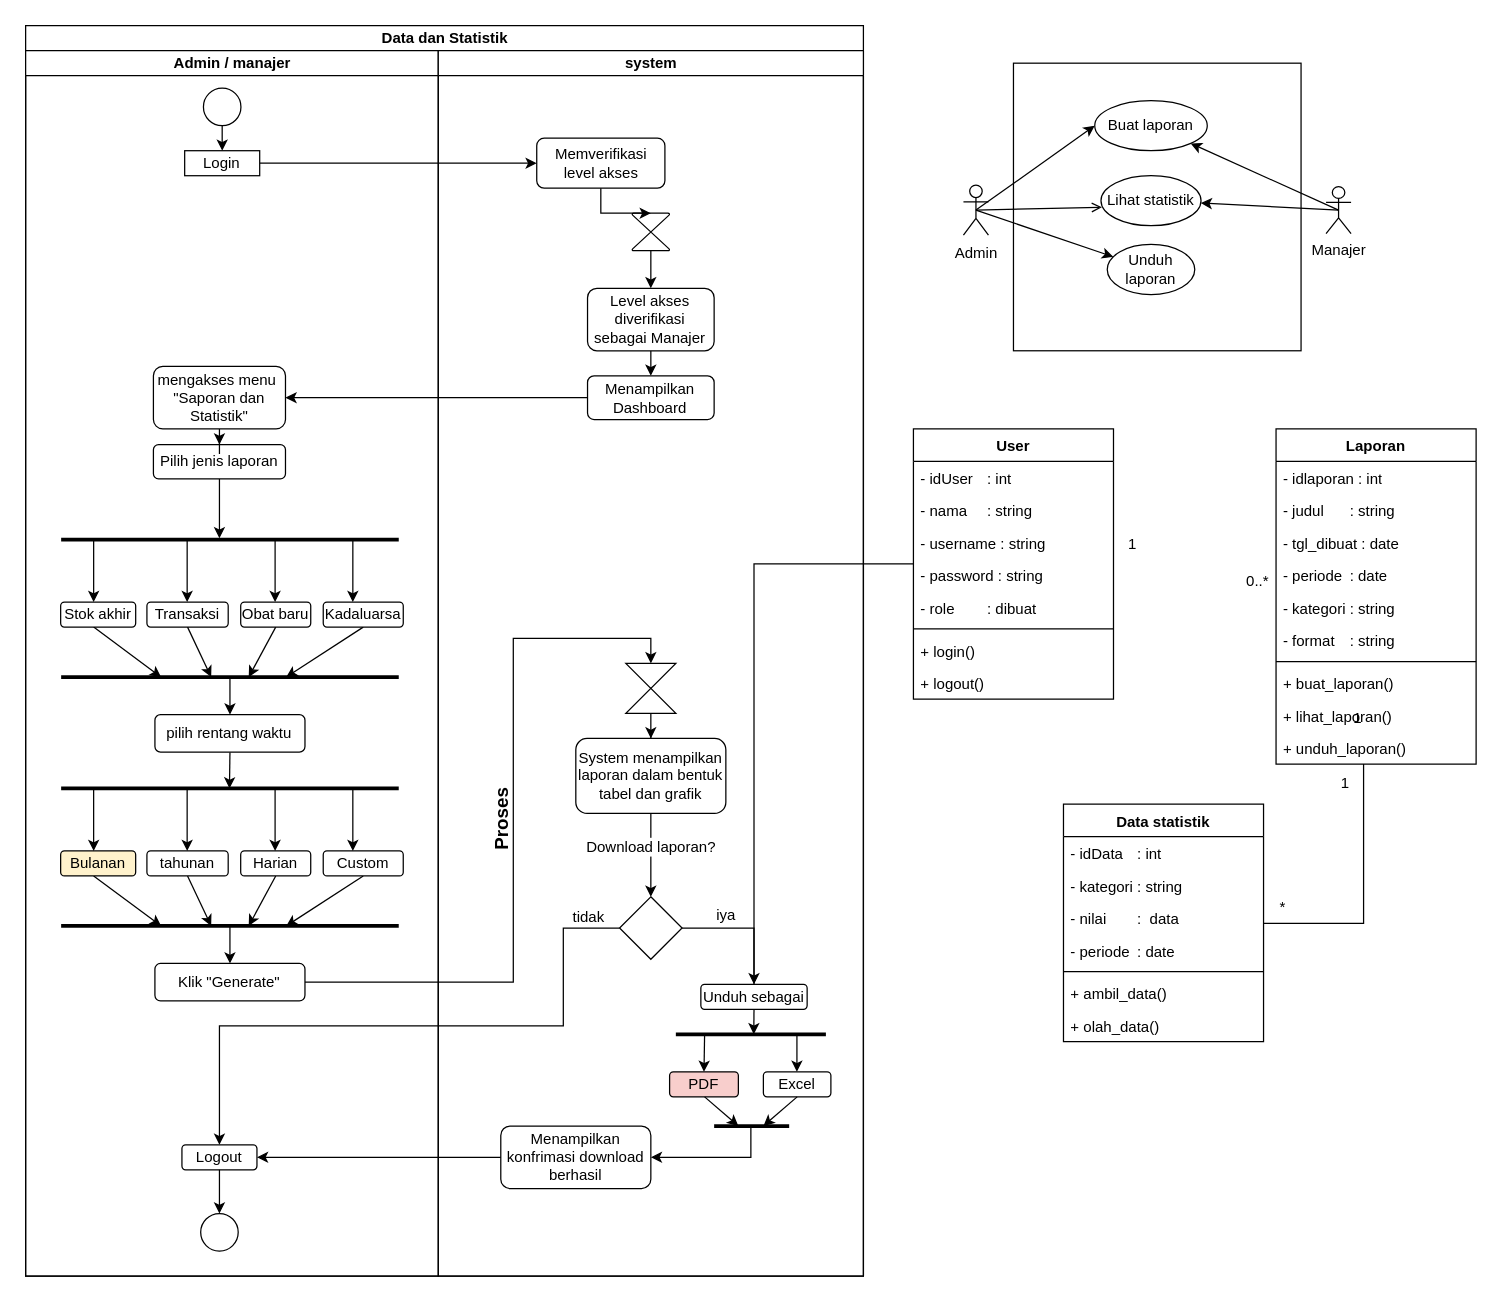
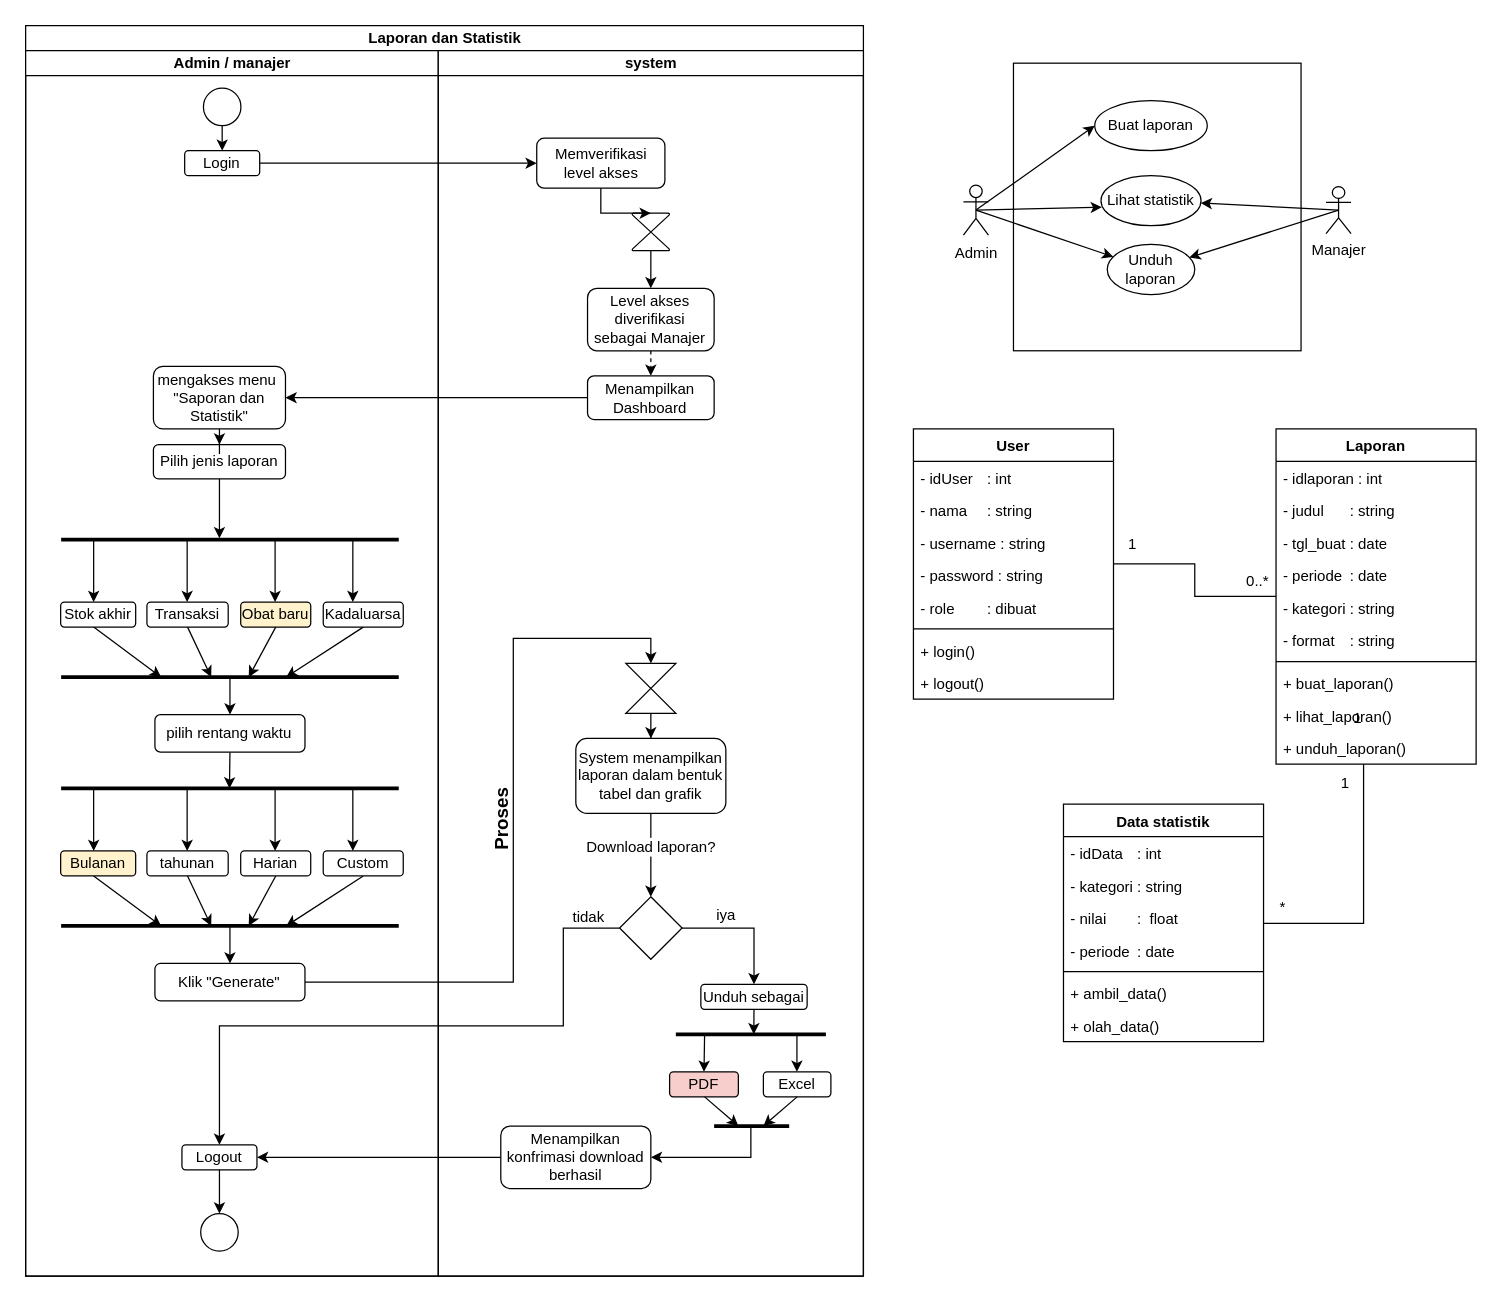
node "Data dan Statistik": label "Data dan Statistik" -> "Laporan dan Statistik"
node "Login": shape rectangle -> rounded rectangle
edge "Manajer" -> "Buat laporan": now "Manajer" -> "Unduh laporan"
edge "Admin" -> "Lihat statistik": arrowhead open -> classic
edge "Level akses diverifikasi sebagai Manajer" -> "Menampilkan Dashboard": style solid -> dashed
node "- tgl_dibuat : date": label "- tgl_dibuat : date" -> "- tgl_buat : date"
node "Obat baru": fillcolor #ffffff -> #fff2cc
edge "User" -- "Unduh sebagai": now "User" -- "Laporan"
node "- nilai : data": label "- nilai : data" -> "- nilai : float"
